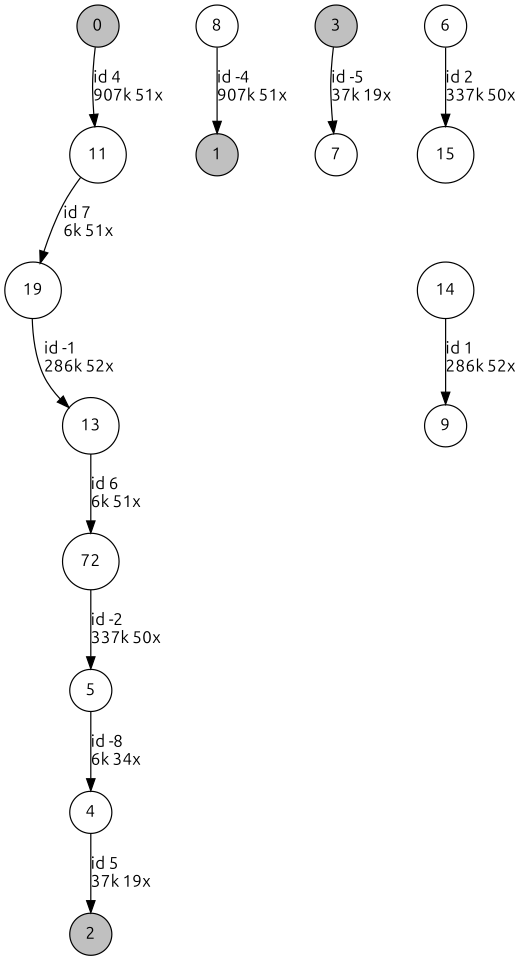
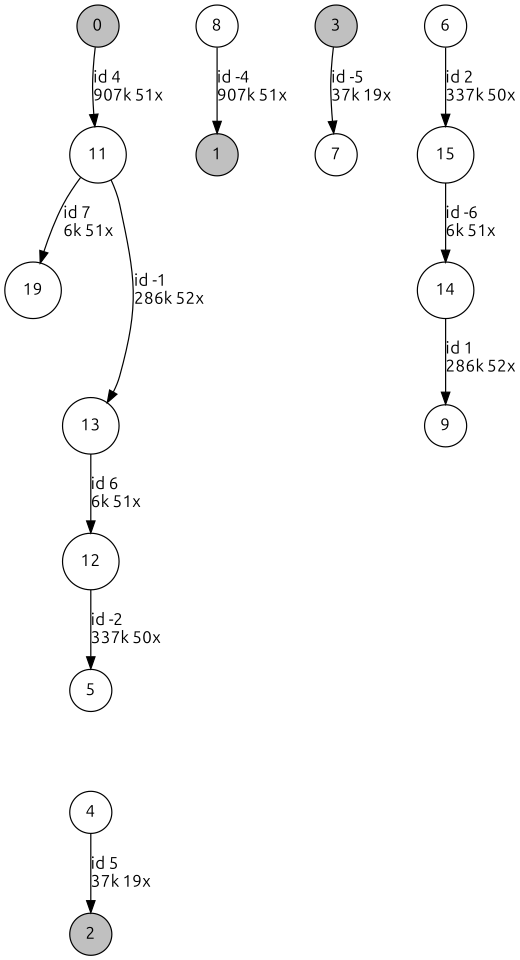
edge "15" -> "14": added, label "id -6 6k 51x"
edge "19" -> "13": now "11" -> "13"
node "72": label "72" -> "12"
edge "5" -> "4": removed, label "id -8 6k 34x"
